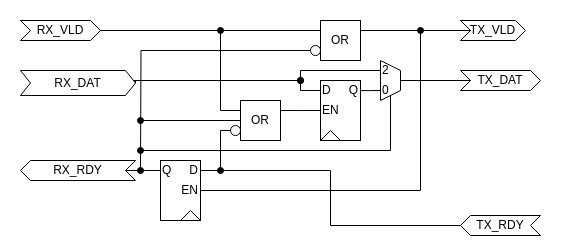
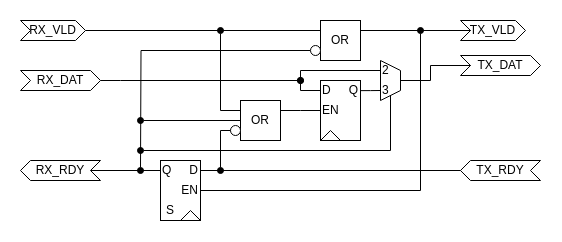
node "RX_VLD": size 80x20 -> 65x20
node "TX_DAT": moved (501, 81) -> (501, 66)
node "RX_DAT": size 115x25 -> 80x20
node "0": label "0" -> "3"
node "RX_RDY": size 115x20 -> 80x20
node "S": added
node "TX_RDY": moved (501, 226) -> (501, 171)
